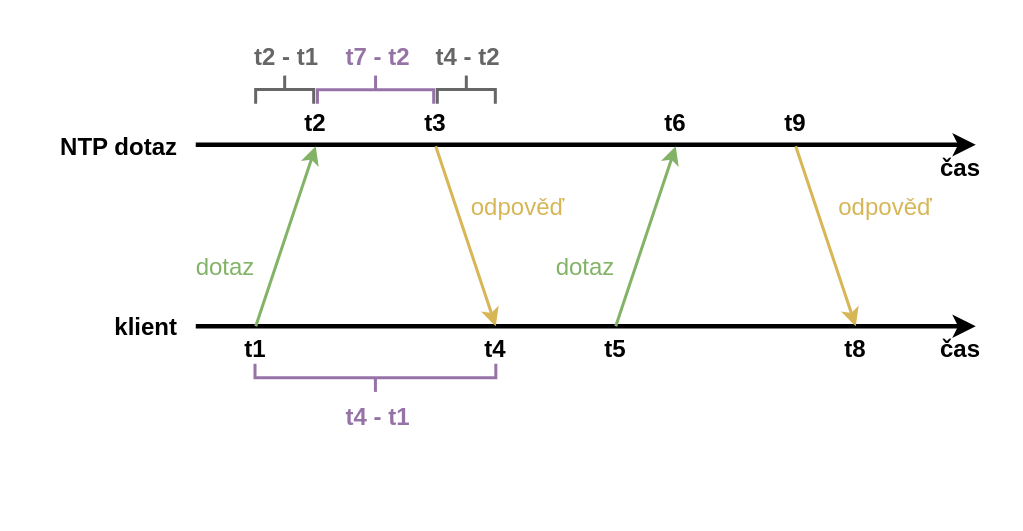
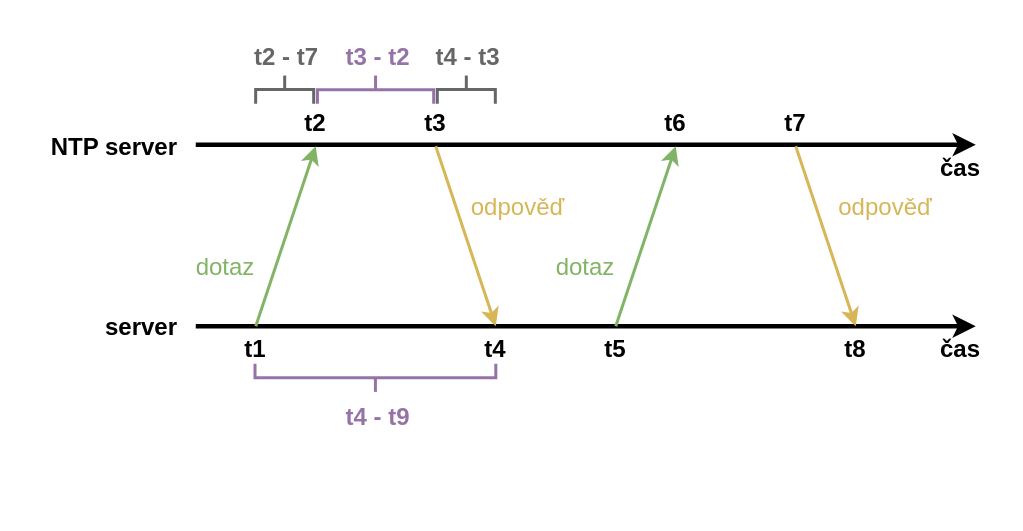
node "t2 - t1": label "t2 - t1" -> "t2 - t7"
node "t7 - t2": label "t7 - t2" -> "t3 - t2"
node "t4 - t2": label "t4 - t2" -> "t4 - t3"
node "t9": label "t9" -> "t7"
node "NTP dotaz": label "NTP dotaz" -> "NTP server"
node "klient": label "klient" -> "server"
node "t4 - t1": label "t4 - t1" -> "t4 - t9"
